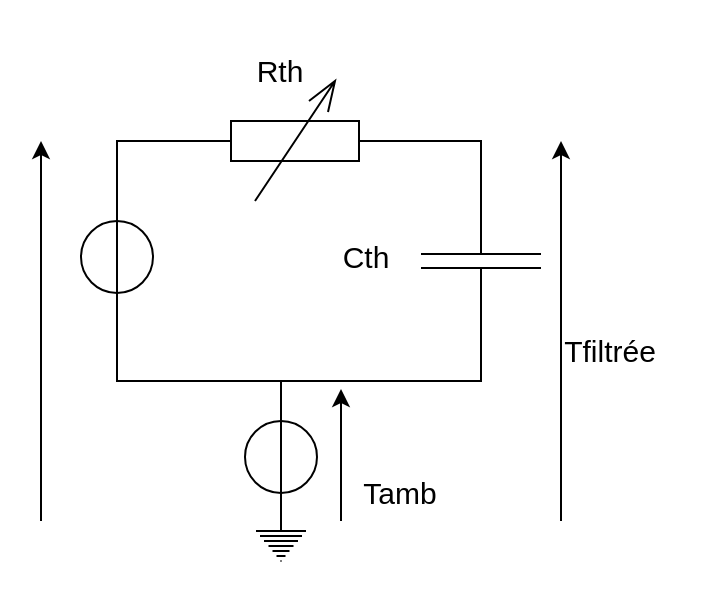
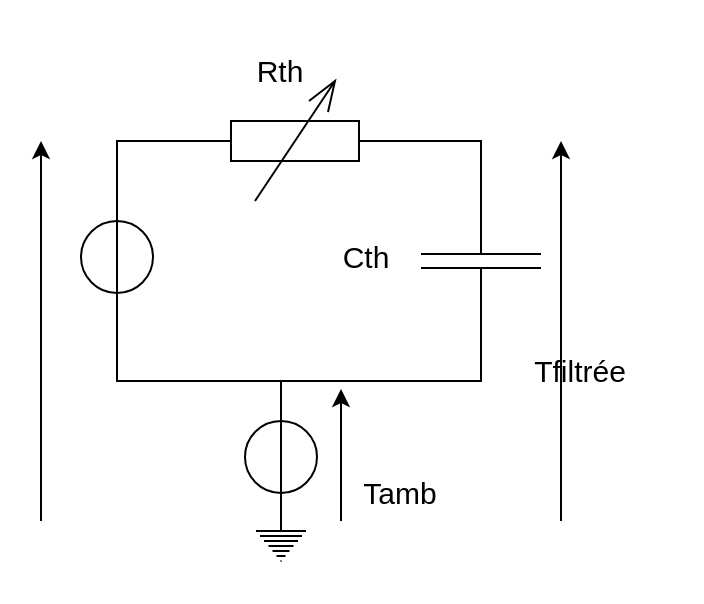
node "Tfiltrée": moved (611, 351) -> (581, 371)
